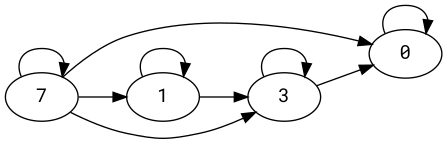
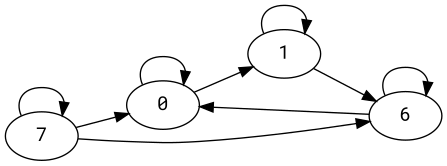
edge "7" -> "1": now "0" -> "1"
node "3": label "3" -> "6"
